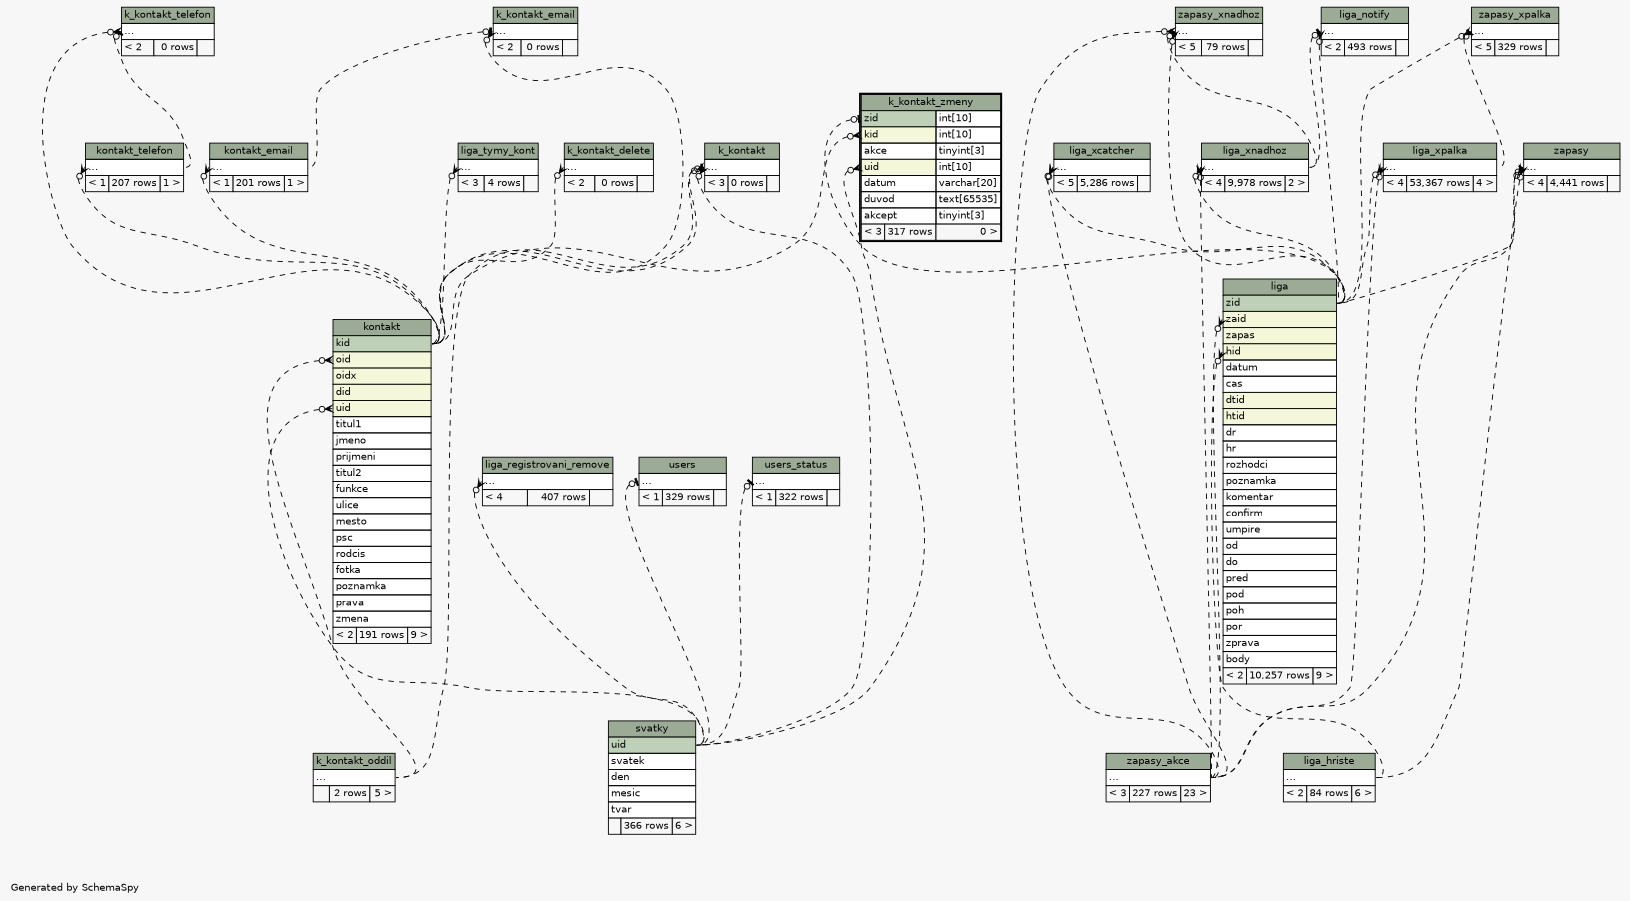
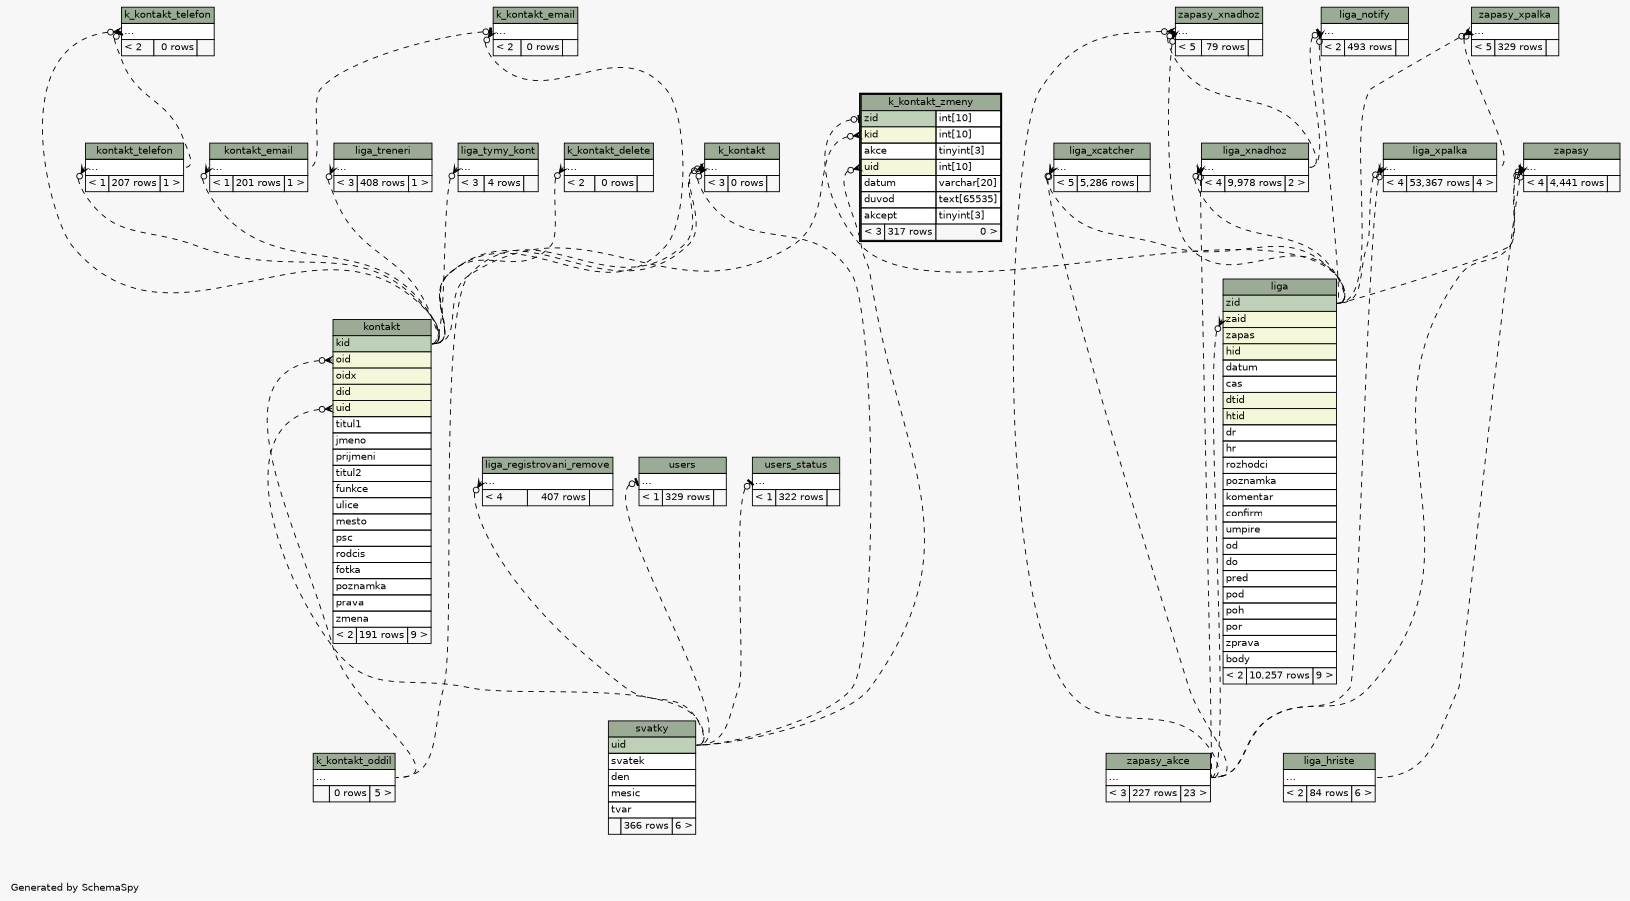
node "liga_treneri": added
edge "liga_hriste" -> "liga": removed
node "k_kontakt_oddil": text "2 rows" -> "0 rows"
